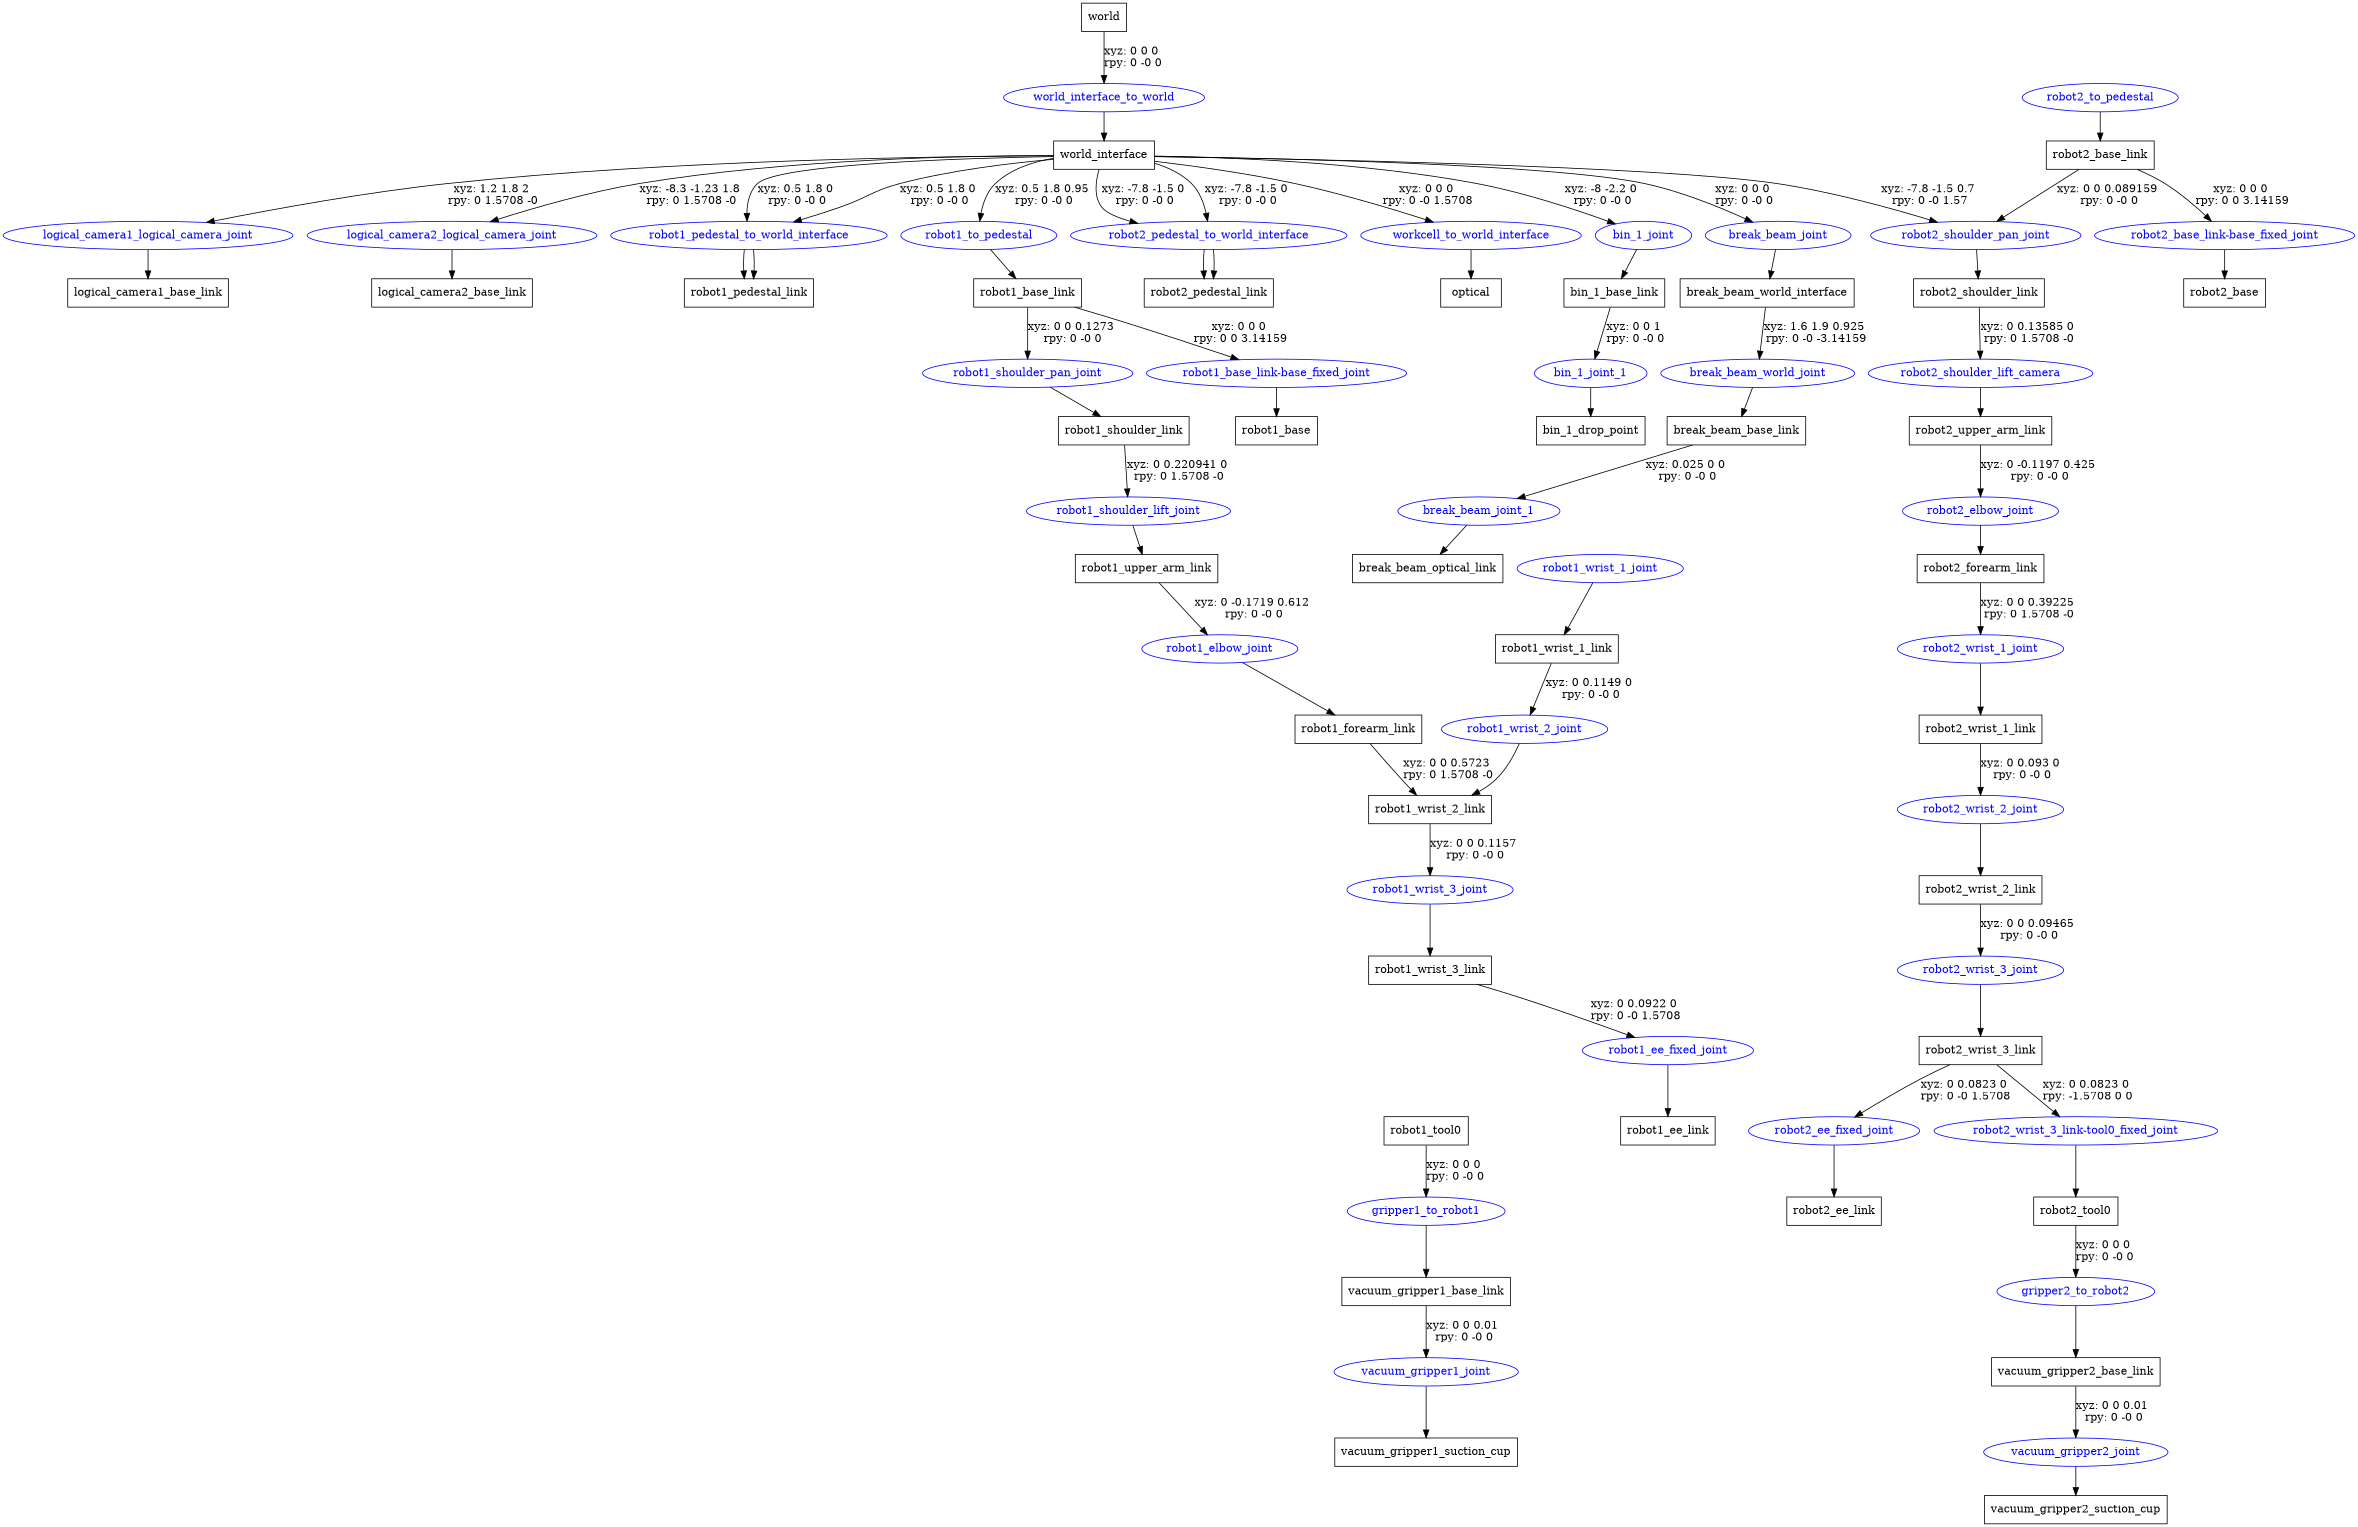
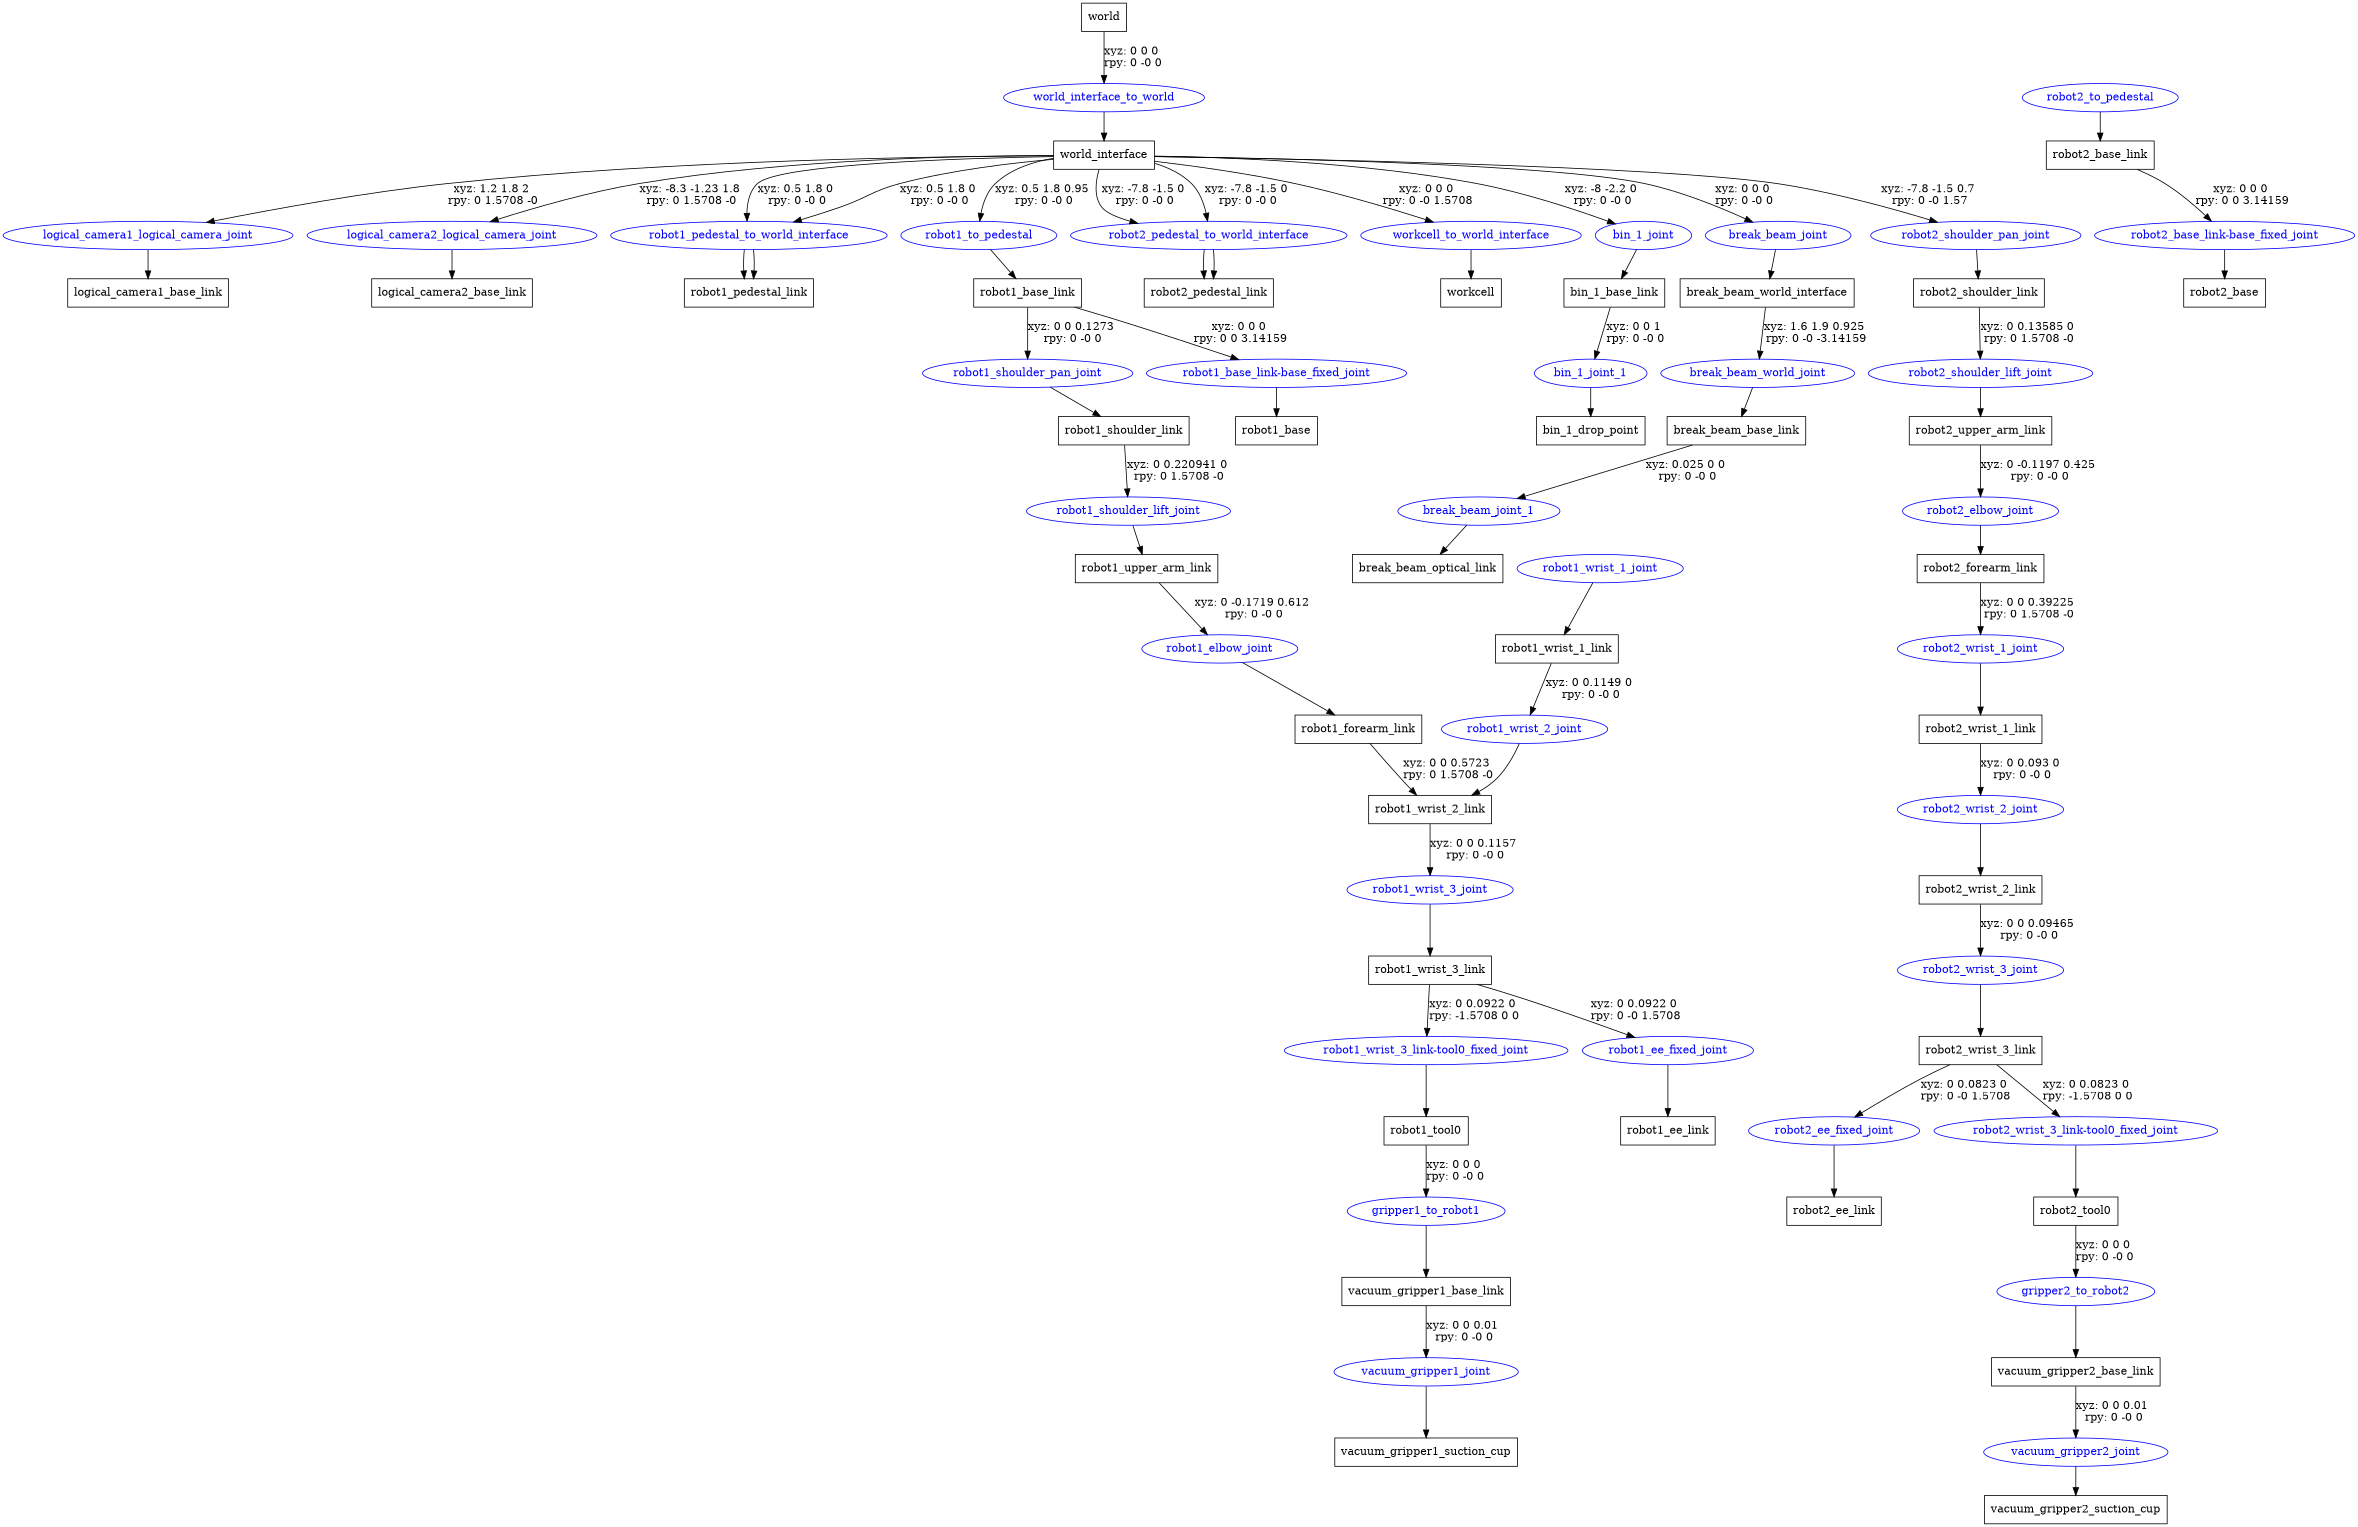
edge "robot2_base_link" -> "robot2_shoulder_pan_joint": removed, label "xyz: 0 0 0.089159 rpy: 0 -0 0"
node "optical": label "optical" -> "workcell"
node "robot2_shoulder_lift_camera": label "robot2_shoulder_lift_camera" -> "robot2_shoulder_lift_joint"
node "robot1_wrist_3_link-tool0_fixed_joint": added
